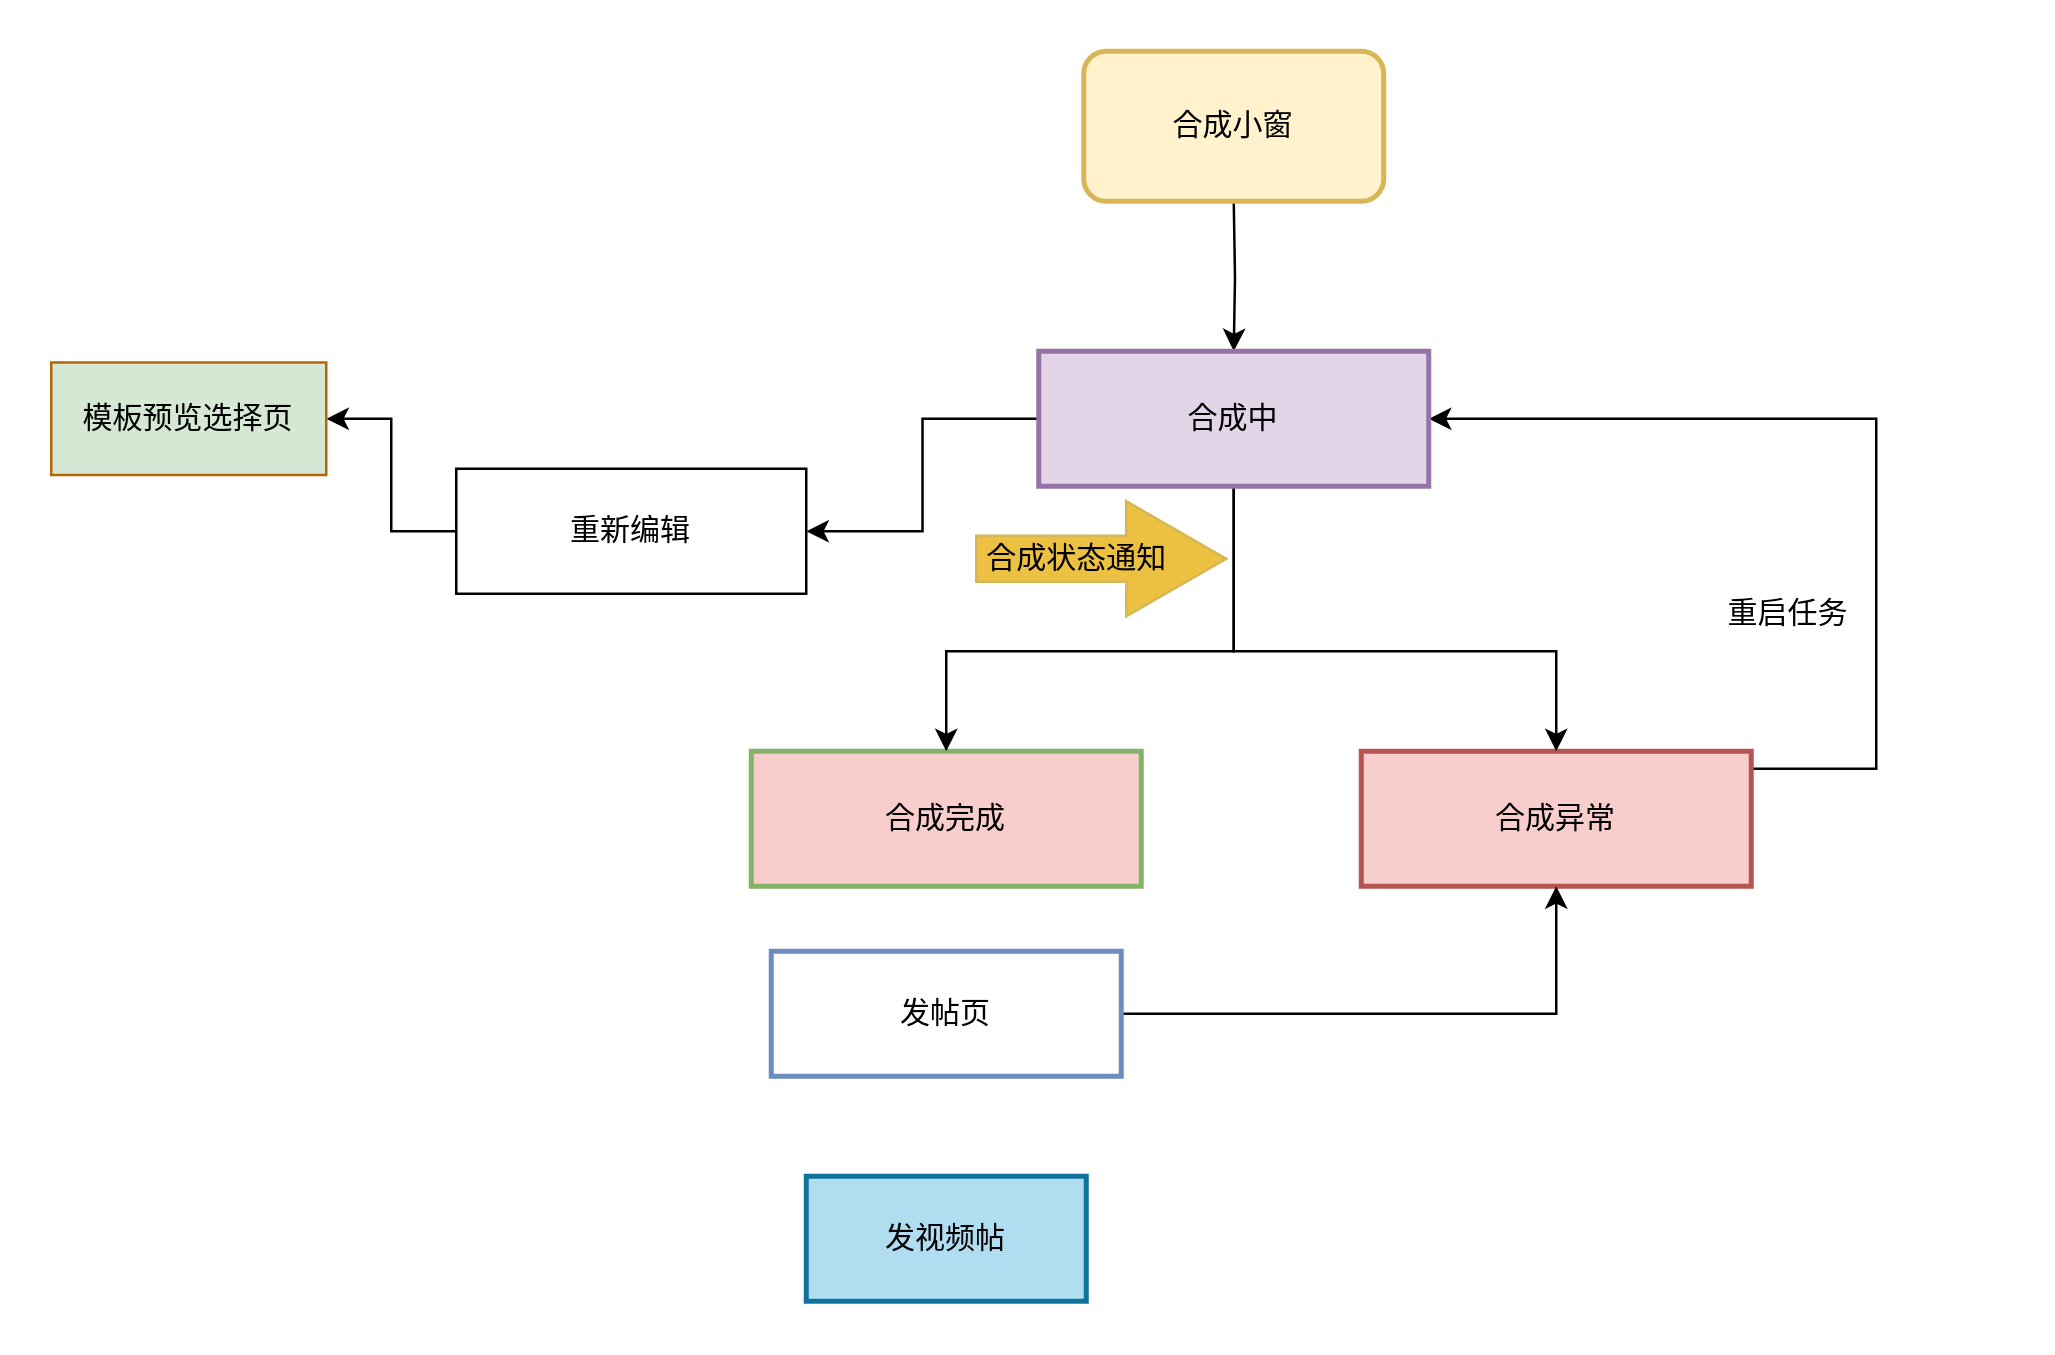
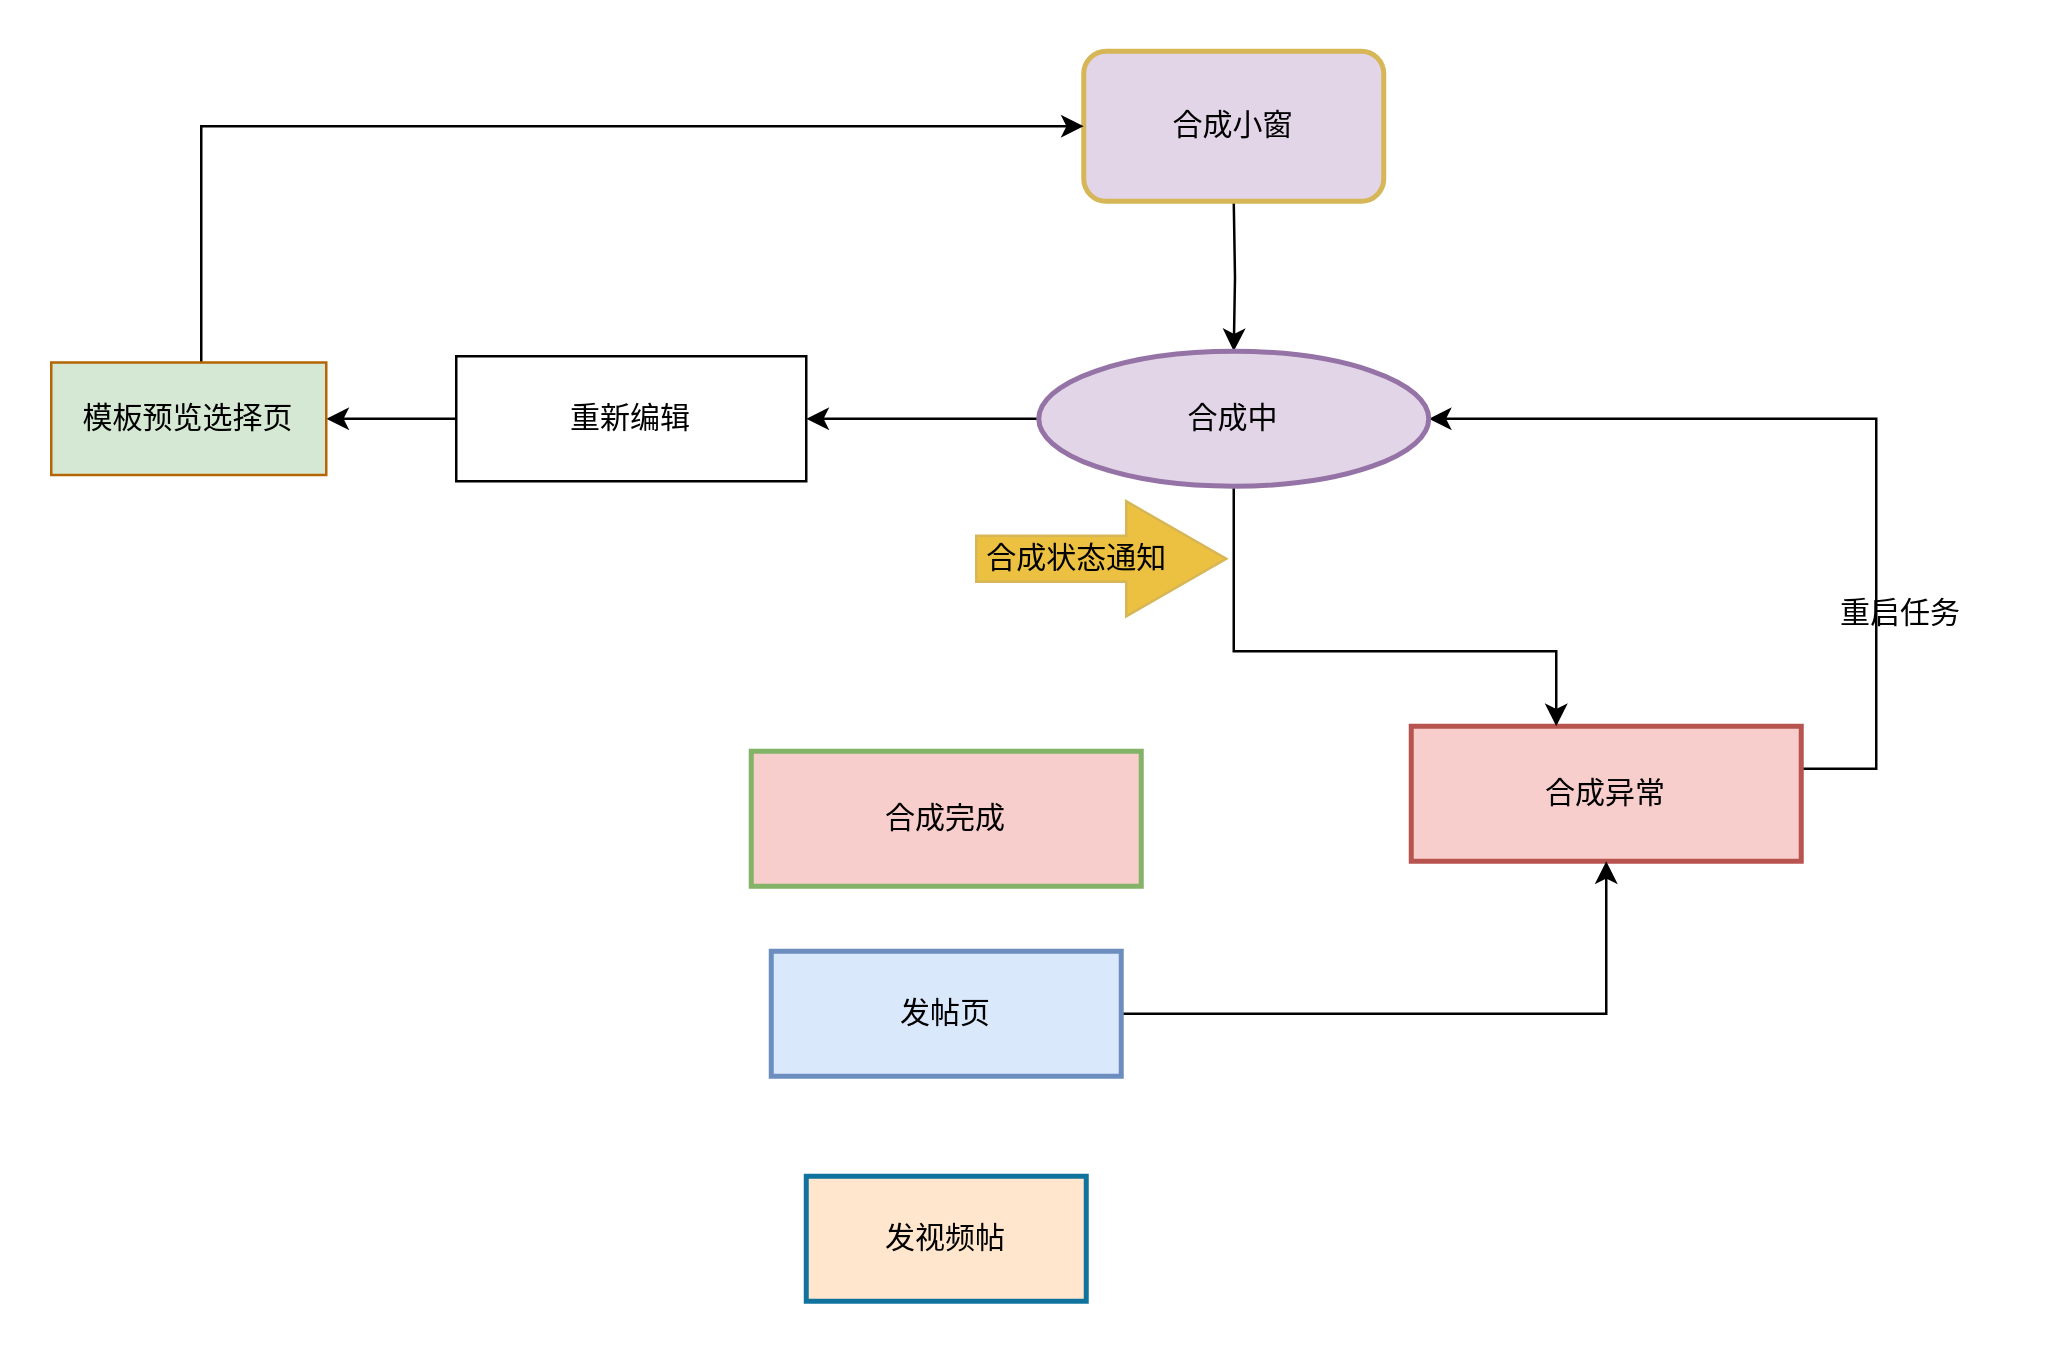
edge "模板预览选择页" -> "合成小窗": added
node "合成小窗": fillcolor #fff2cc -> #e1d5e7
node "合成中": shape rectangle -> ellipse
node "重新编辑": moved (631, 531) -> (631, 419)
node "重启任务": moved (1801, 614) -> (1914, 614)
edge "合成中" -> "合成完成": removed
node "合成异常": moved (1556, 819) -> (1606, 794)
node "发帖页": fillcolor #ffffff -> #dae8fc
node "发视频帖": fillcolor #b1ddf0 -> #ffe6cc
